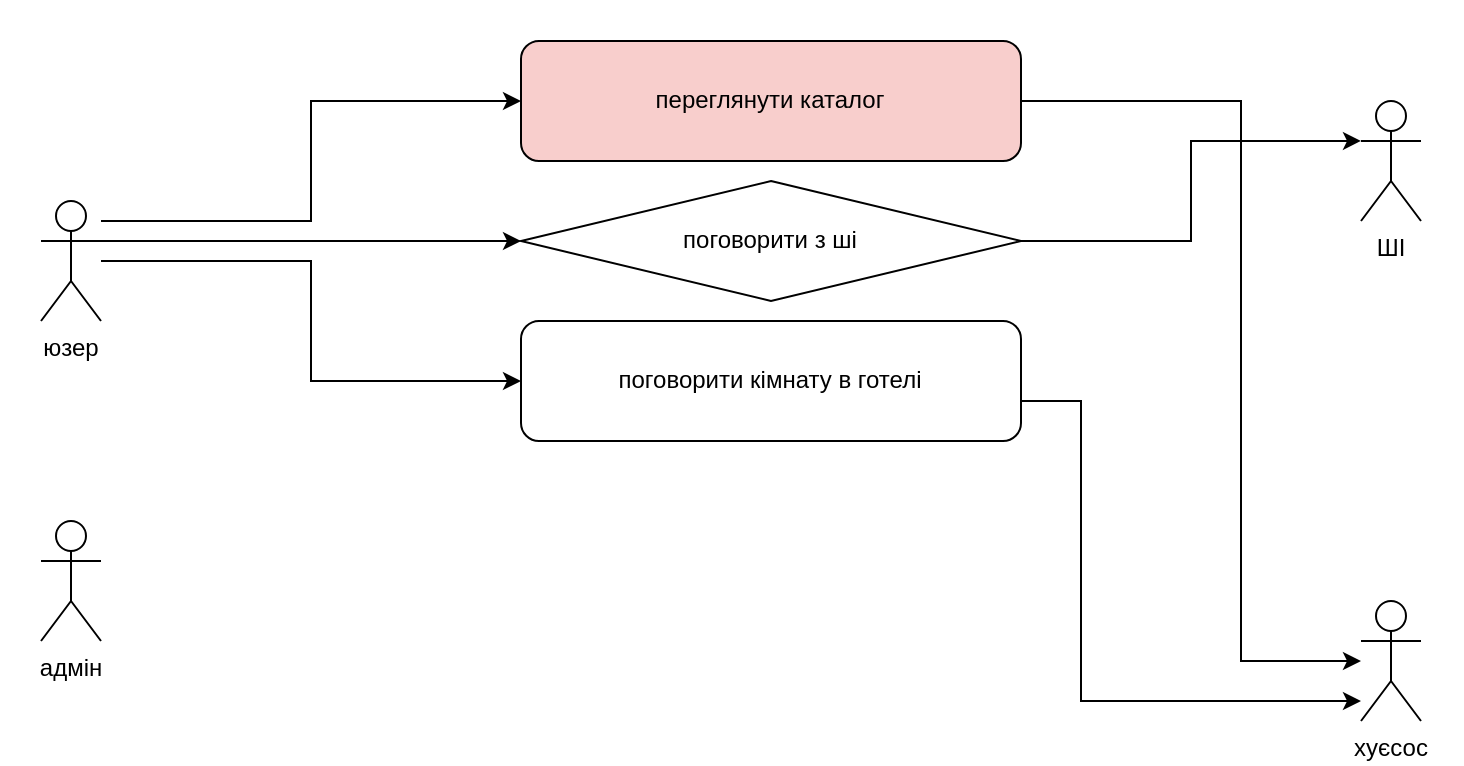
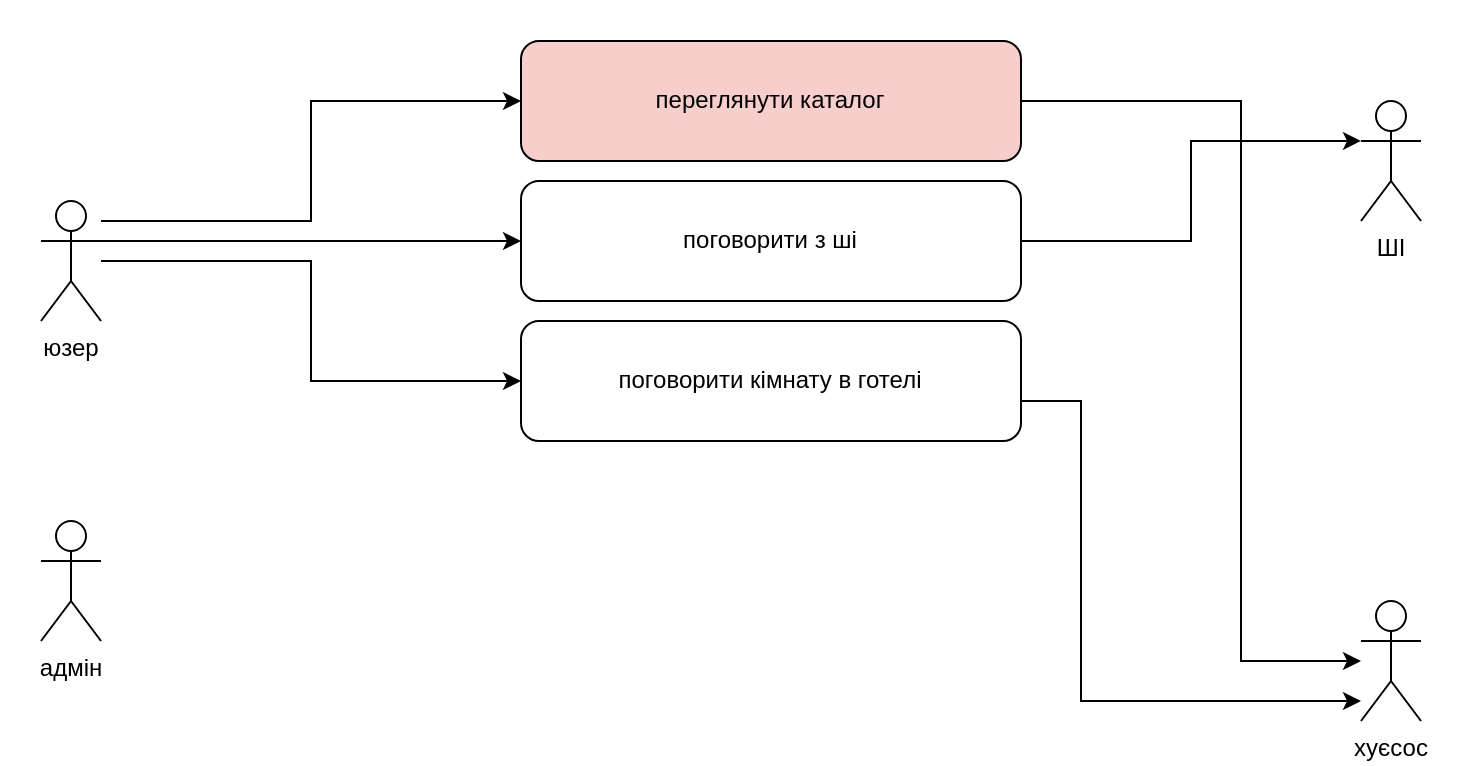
node "поговорити з ші": shape diamond -> rounded rectangle
